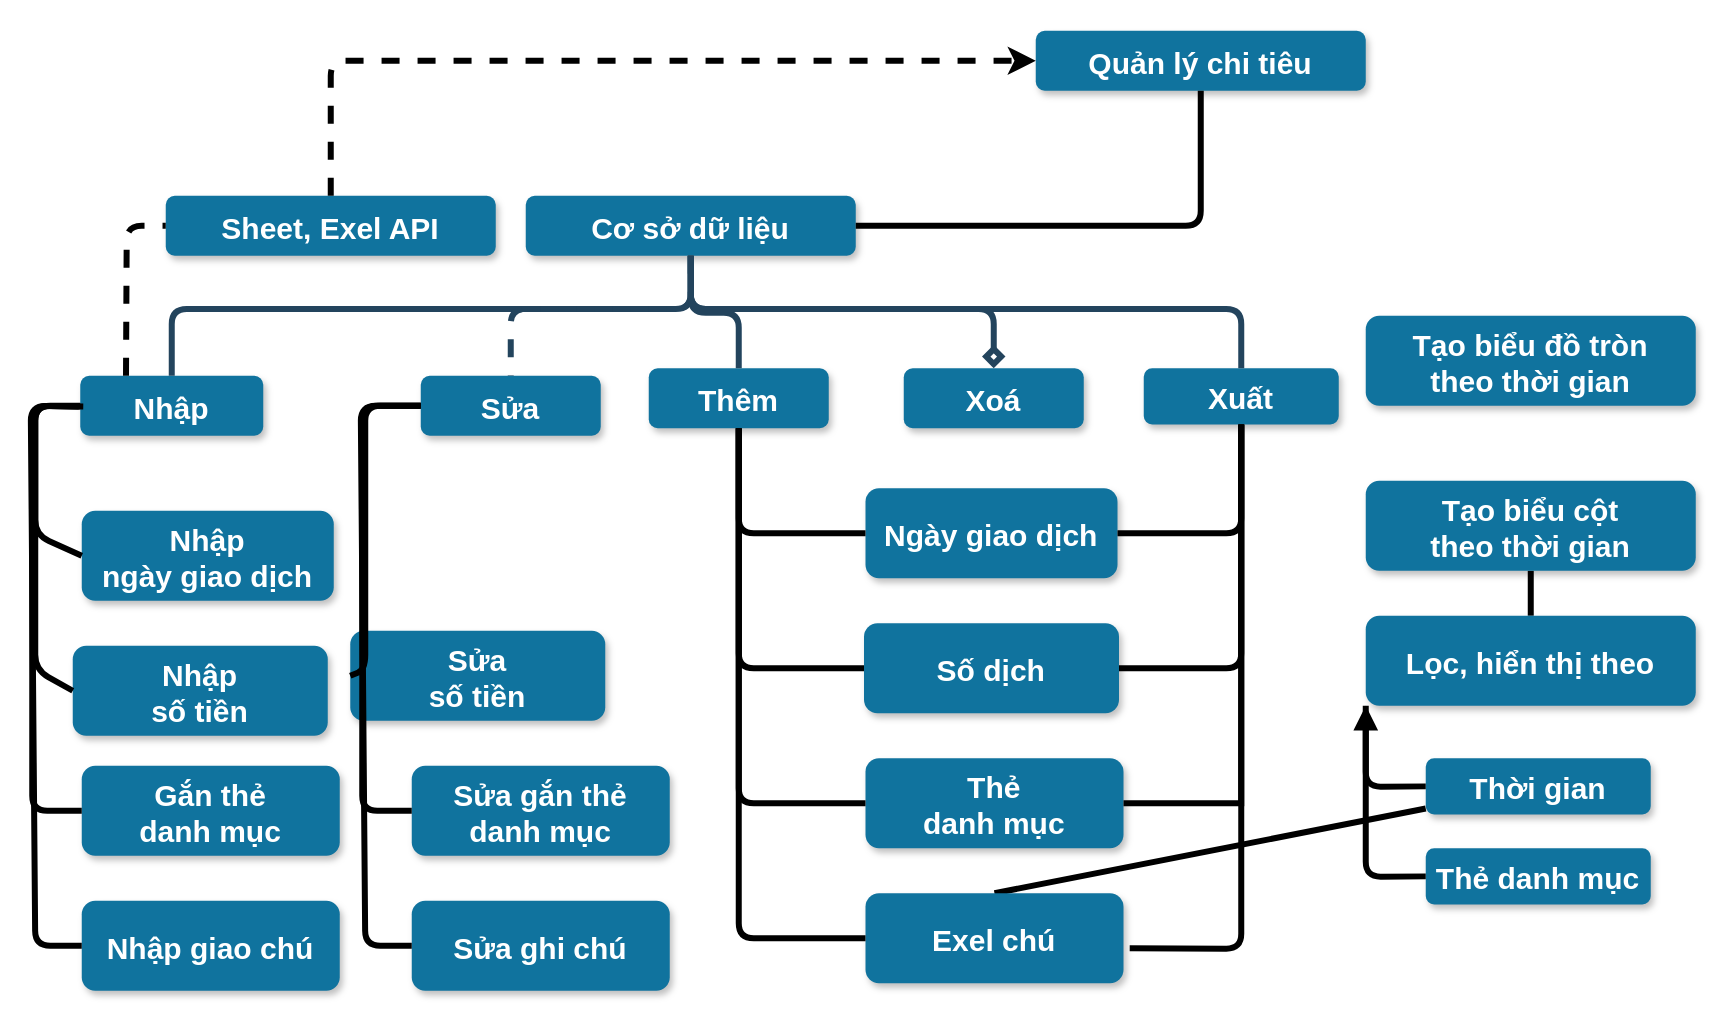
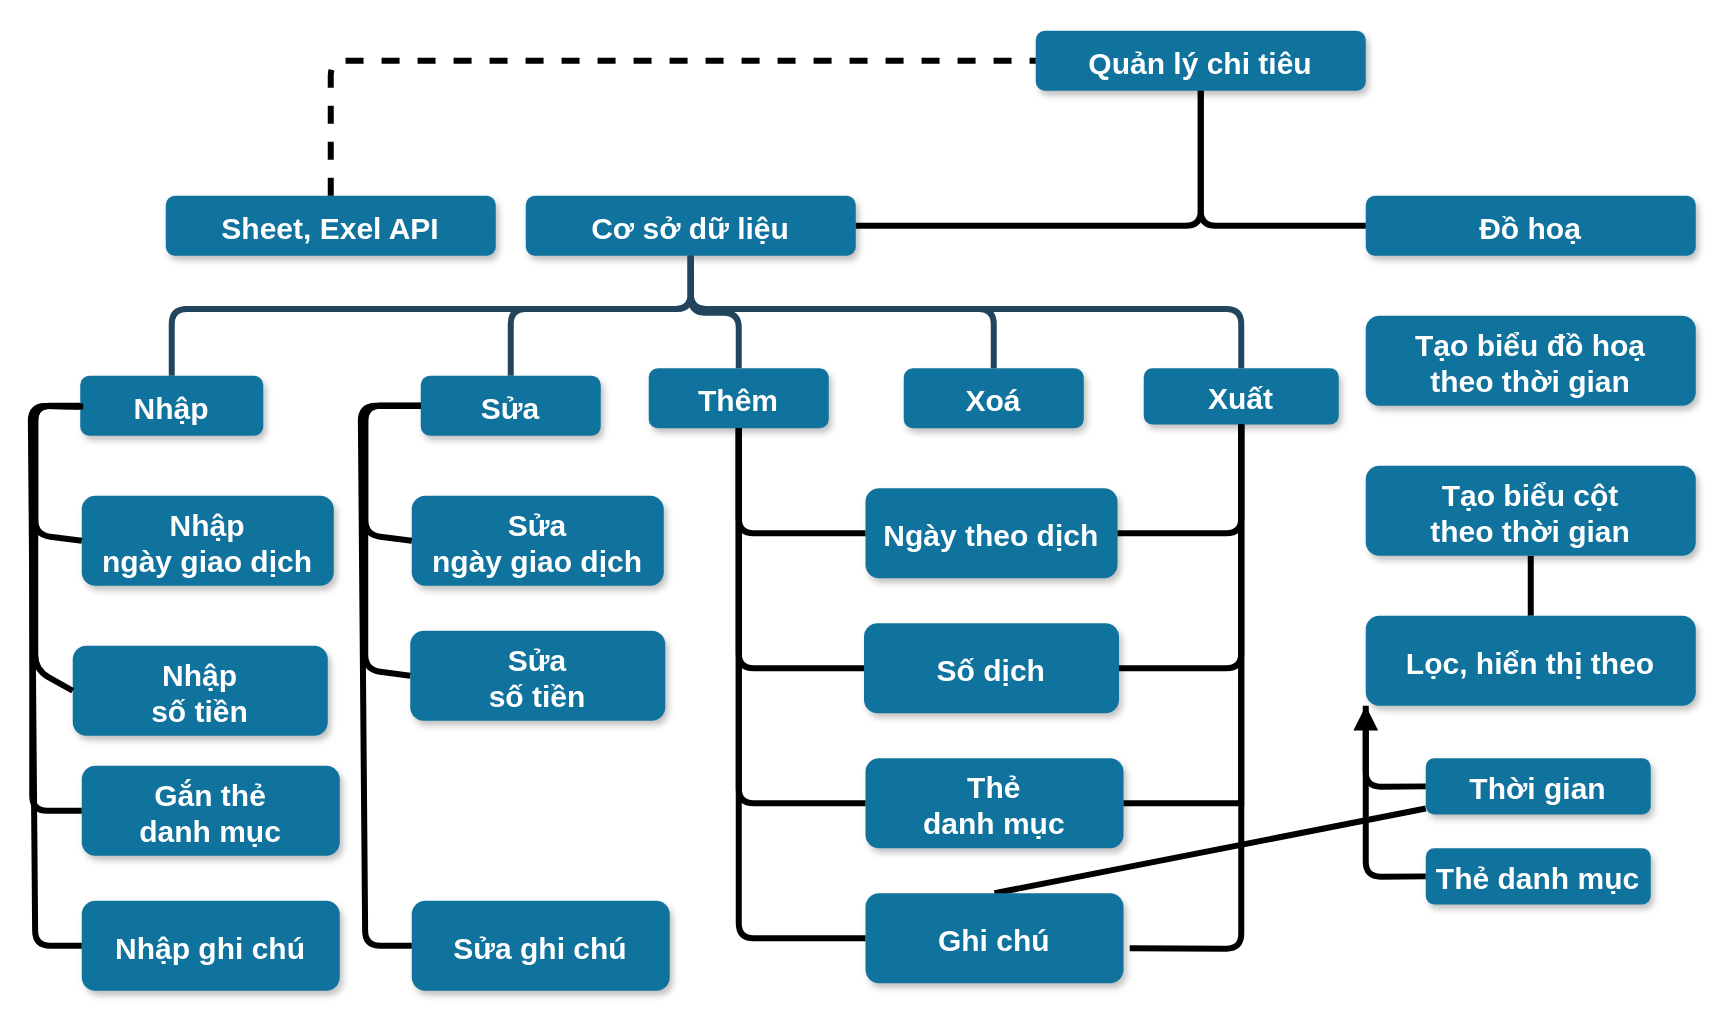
edge "Sheet, Exel API" -> "Quản lý chi tiêu": arrowhead classic -> none
edge "Quản lý chi tiêu" -- "Đồ hoạ": added
node "Đồ hoạ": added
edge "Cơ sở dữ liệu" -- "Sửa": style dashed -> solid
edge "Sheet, Exel API" -- "Nhập": removed
node "Tạo biểu đồ tròn theo thời gian": label "Tạo biểu đồ tròn theo thời gian" -> "Tạo biểu đồ hoạ theo thời gian"
edge "Cơ sở dữ liệu" -> "Xoá": arrowhead diamond -> none
node "Tạo biểu cột theo thời gian": moved (1531, 526) -> (1531, 511)
node "Ngày giao dịch": label "Ngày giao dịch" -> "Ngày theo dịch"
edge "Sửa" -- "Sửa ngày giao dịch": added
node "Sửa ngày giao dịch": added
node "Nhập ngày giao dịch": moved (208, 556) -> (208, 541)
node "Sửa số tiền": moved (478, 676) -> (538, 676)
edge "Sửa" -- "Sửa gắn thẻ danh mục": removed
node "Sửa gắn thẻ danh mục": removed
node "Exel chú": label "Exel chú" -> "Ghi chú"
node "Nhập giao chú": label "Nhập giao chú" -> "Nhập ghi chú"
